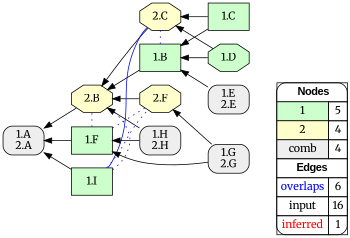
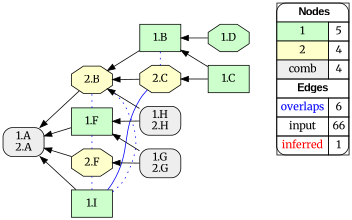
edge "1.D" -> "2.C": removed
edge "2.F" -> "2.B": now "2.F" -> "1.A 2.A"
node "1.E 2.E": removed
node "Nodes": text "16" -> "66"
